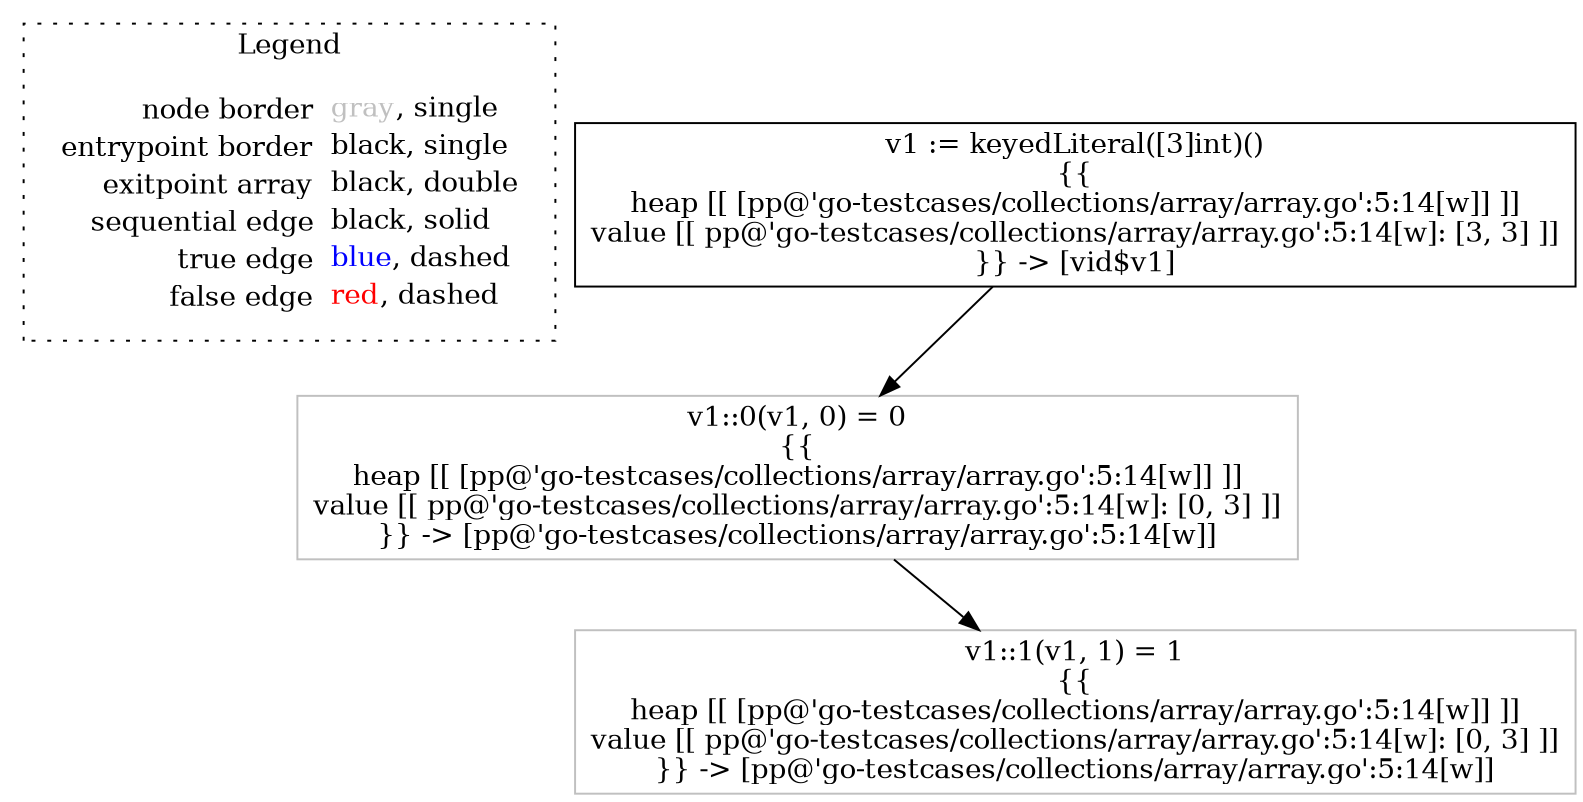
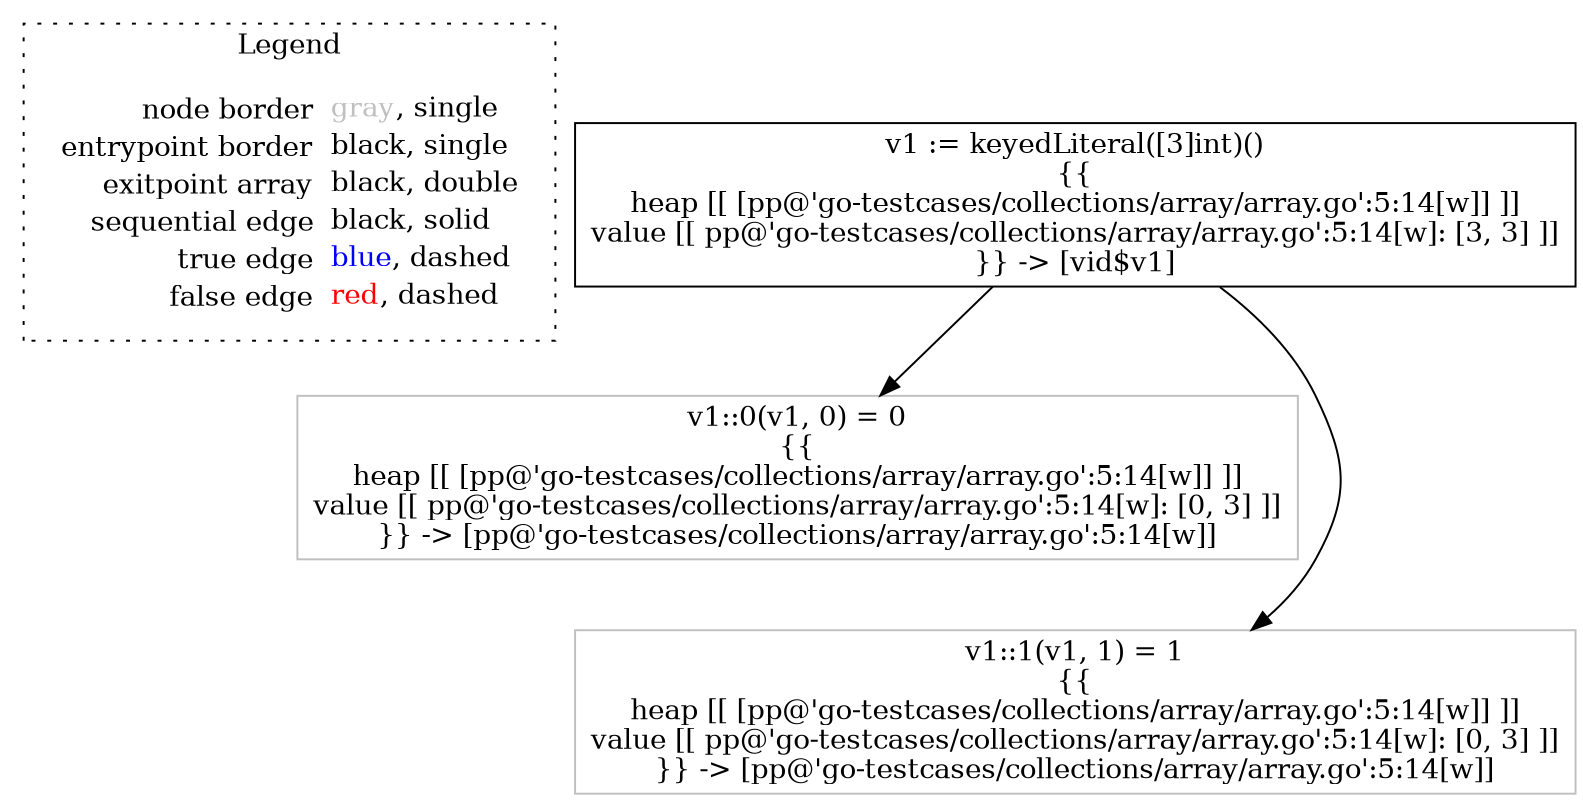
edge "v1::0(v1, 0) = 0" -> "v1::1(v1, 1) = 1": now "v1 := keyedLiteral([3]int)()" -> "v1::1(v1, 1) = 1"
